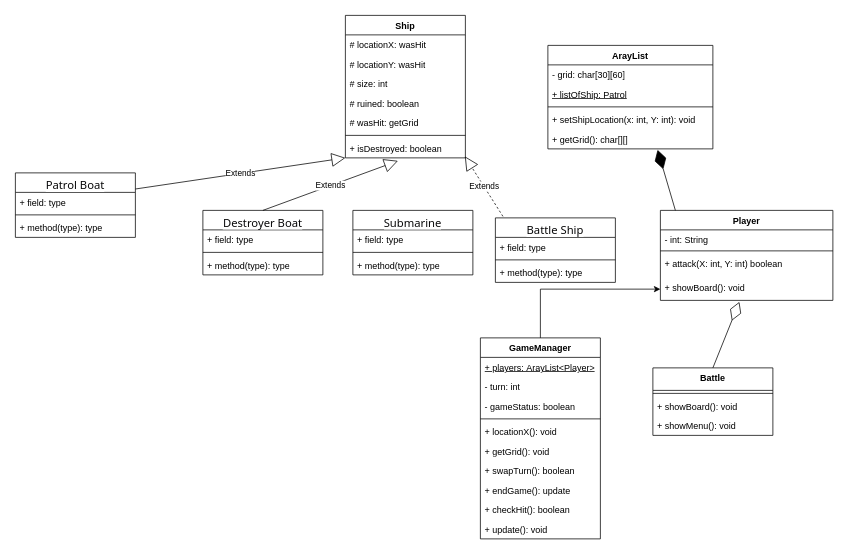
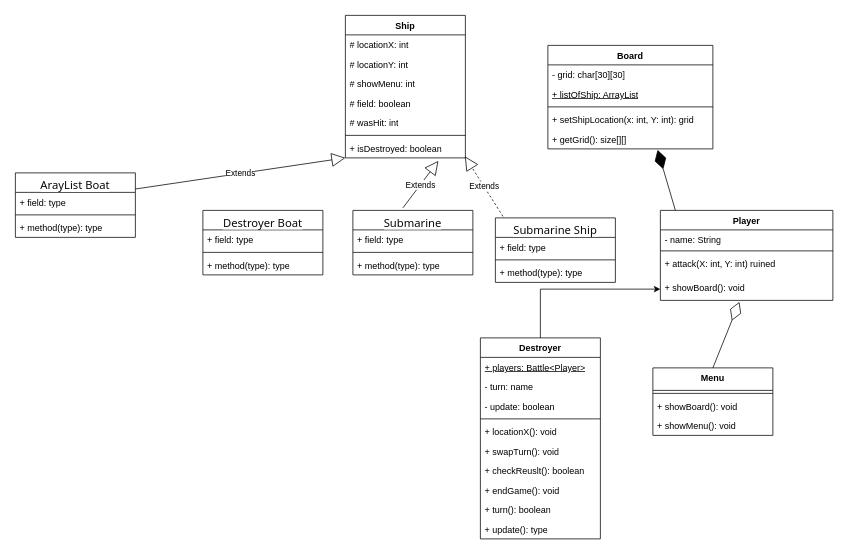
node "# locationX: wasHit": label "# locationX: wasHit" -> "# locationX: int"
node "ArayList": label "ArayList" -> "Board"
node "# locationY: wasHit": label "# locationY: wasHit" -> "# locationY: int"
node "- grid: char[30][60]": label "- grid: char[30][60]" -> "- grid: char[30][30]"
node "# size: int": label "# size: int" -> "# showMenu: int"
node "+ listOfShip: Patrol": label "+ listOfShip: Patrol" -> "+ listOfShip: ArrayList"
node "# ruined: boolean": label "# ruined: boolean" -> "# field: boolean"
node "# wasHit: getGrid": label "# wasHit: getGrid" -> "# wasHit: int"
node "+ setShipLocation(x: int, Y: int): void": label "+ setShipLocation(x: int, Y: int): void" -> "+ setShipLocation(x: int, Y: int): grid"
node "+ getGrid(): char[][]": label "+ getGrid(): char[][]" -> "+ getGrid(): size[][]"
node "Patrol Boat": label "Patrol Boat" -> "ArayList Boat"
edge "Destroyer Boat" -> "+ isDestroyed: boolean": removed, label "Extends"
edge "Submarine" -> "+ isDestroyed: boolean": added, label "Extends"
node "Battle Ship": label "Battle Ship" -> "Submarine Ship"
node "- int: String": label "- int: String" -> "- name: String"
node "+ attack(X: int, Y: int) boolean": label "+ attack(X: int, Y: int) boolean" -> "+ attack(X: int, Y: int) ruined"
node "GameManager": label "GameManager" -> "Destroyer"
node "+ players: ArayList<Player>": label "+ players: ArayList<Player>" -> "+ players: Battle<Player>"
node "Battle": label "Battle" -> "Menu"
node "- turn: int": label "- turn: int" -> "- turn: name"
node "- gameStatus: boolean": label "- gameStatus: boolean" -> "- update: boolean"
node "+ getGrid(): void": label "+ getGrid(): void" -> "+ swapTurn(): void"
node "+ swapTurn(): boolean": label "+ swapTurn(): boolean" -> "+ checkReuslt(): boolean"
node "+ endGame(): update": label "+ endGame(): update" -> "+ endGame(): void"
node "+ checkHit(): boolean": label "+ checkHit(): boolean" -> "+ turn(): boolean"
node "+ update(): void": label "+ update(): void" -> "+ update(): type"
